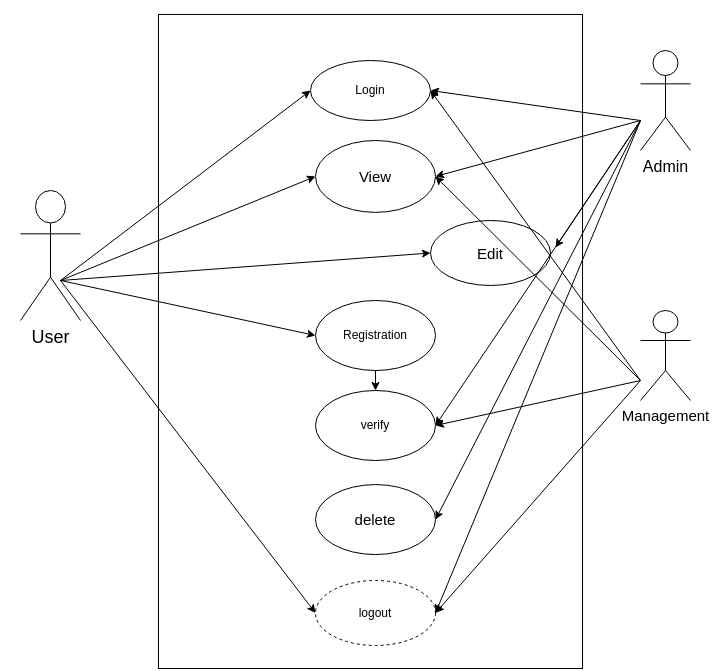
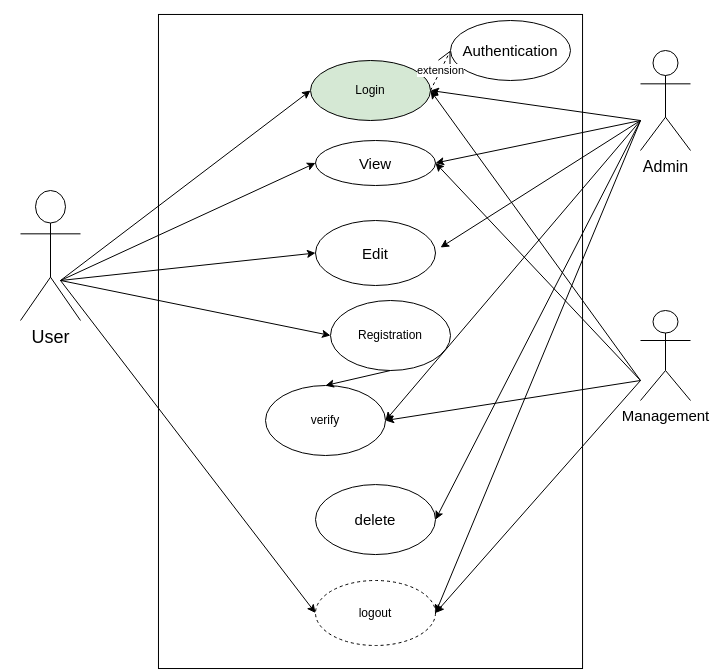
node "Authentication": added
edge "Login" -> "Authentication": added, label "extension"
node "Login": fillcolor #ffffff -> #d5e8d4
node "View": size 120x72 -> 120x45
node "Edit": moved (491, 253) -> (376, 253)
node "Registration": moved (376, 336) -> (391, 336)
node "verify": moved (376, 426) -> (326, 421)
